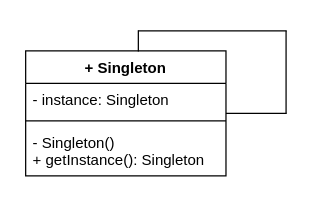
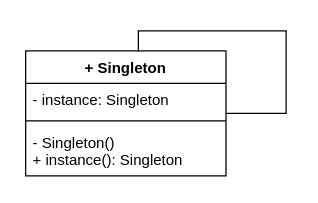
node "- Singleton() + getInstance(): Singleton": label "- Singleton() + getInstance(): Singleton" -> "- Singleton() + instance(): Singleton"
